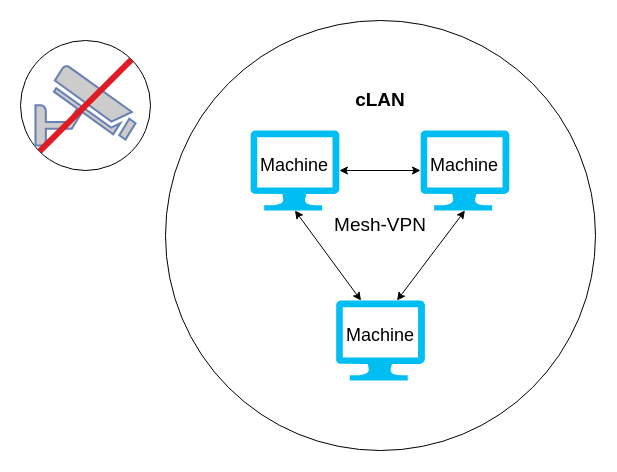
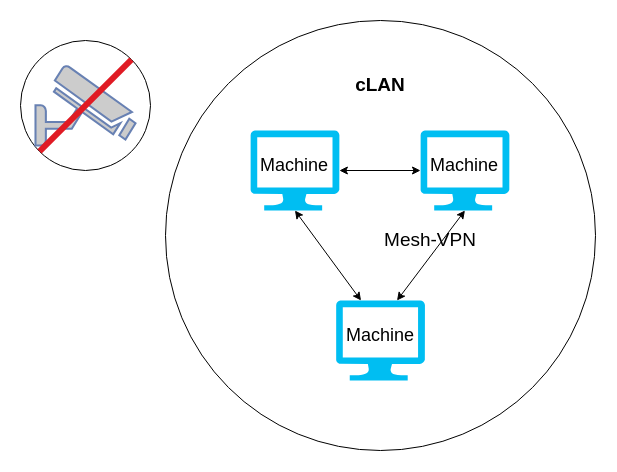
node "cLAN": moved (381, 101) -> (381, 86)
node "Mesh-VPN": moved (381, 226) -> (431, 241)
